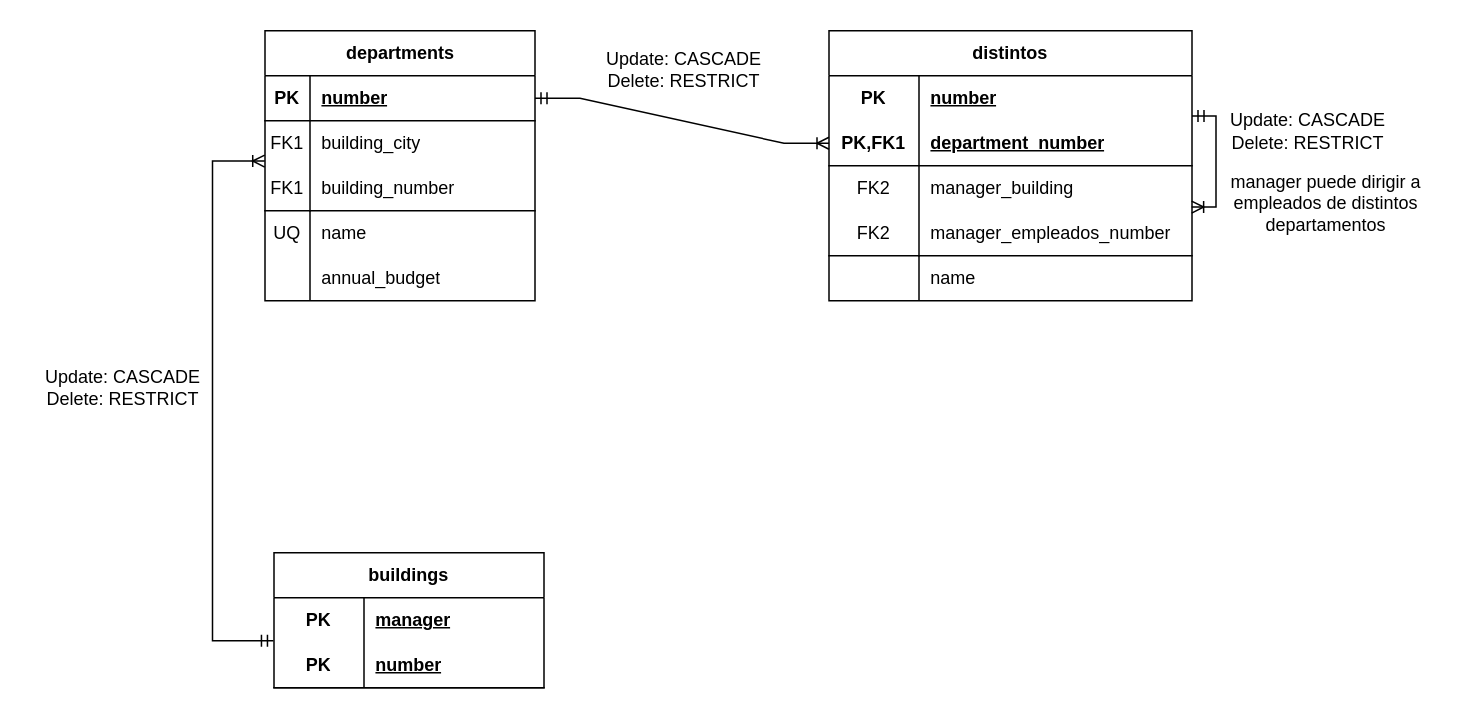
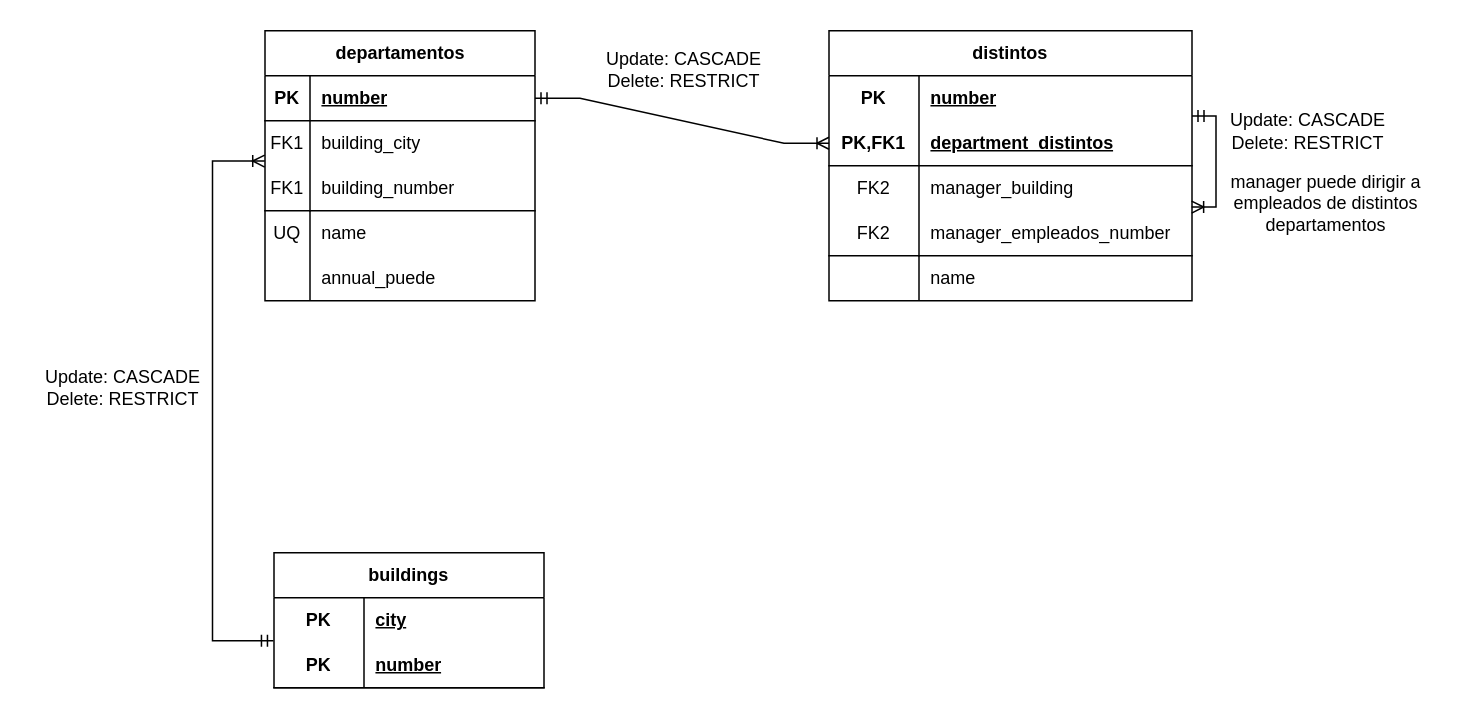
node "departments": label "departments" -> "departamentos"
node "department_number": label "department_number" -> "department_distintos"
node "annual_budget": label "annual_budget" -> "annual_puede"
node "manager": label "manager" -> "city"
